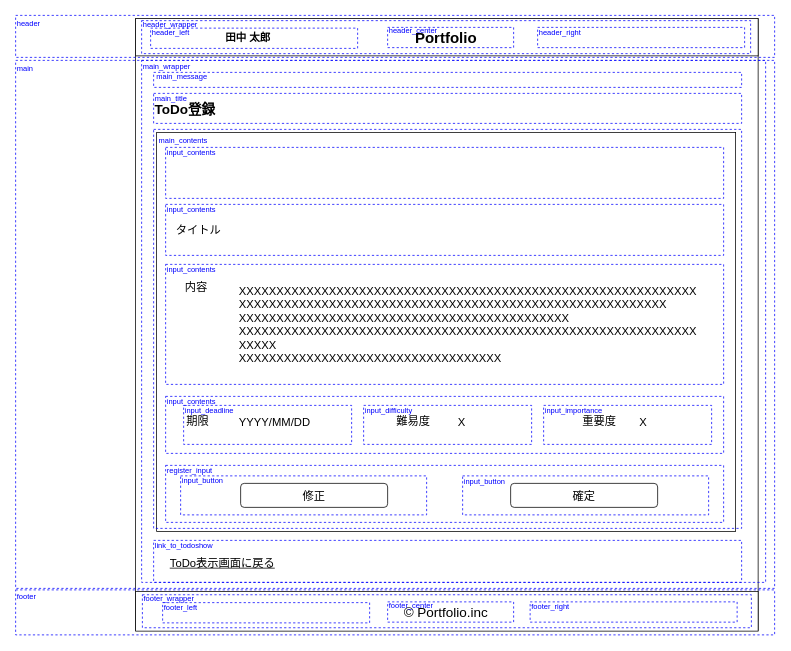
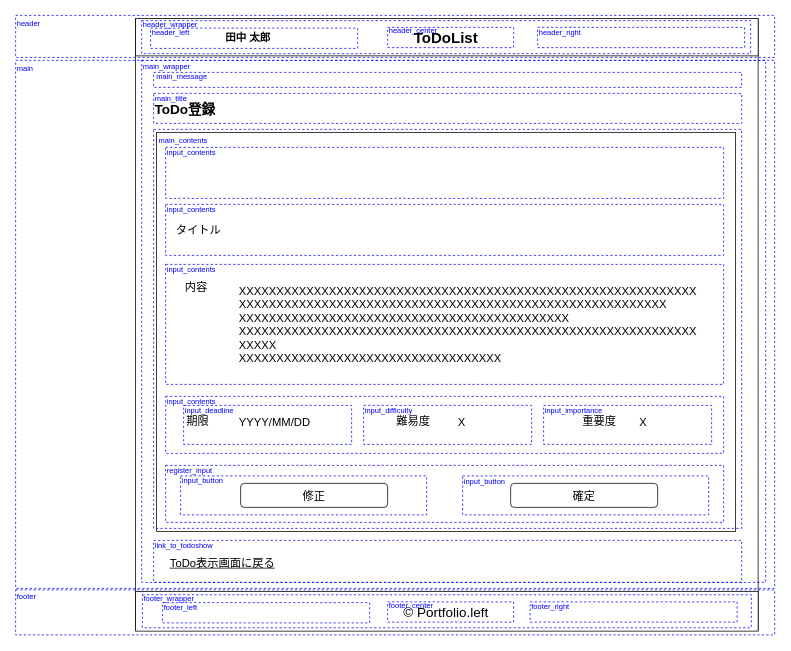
node "Portfolio": label "Portfolio" -> "ToDoList"
node "© Portfolio.inc": label "© Portfolio.inc" -> "© Portfolio.left"
